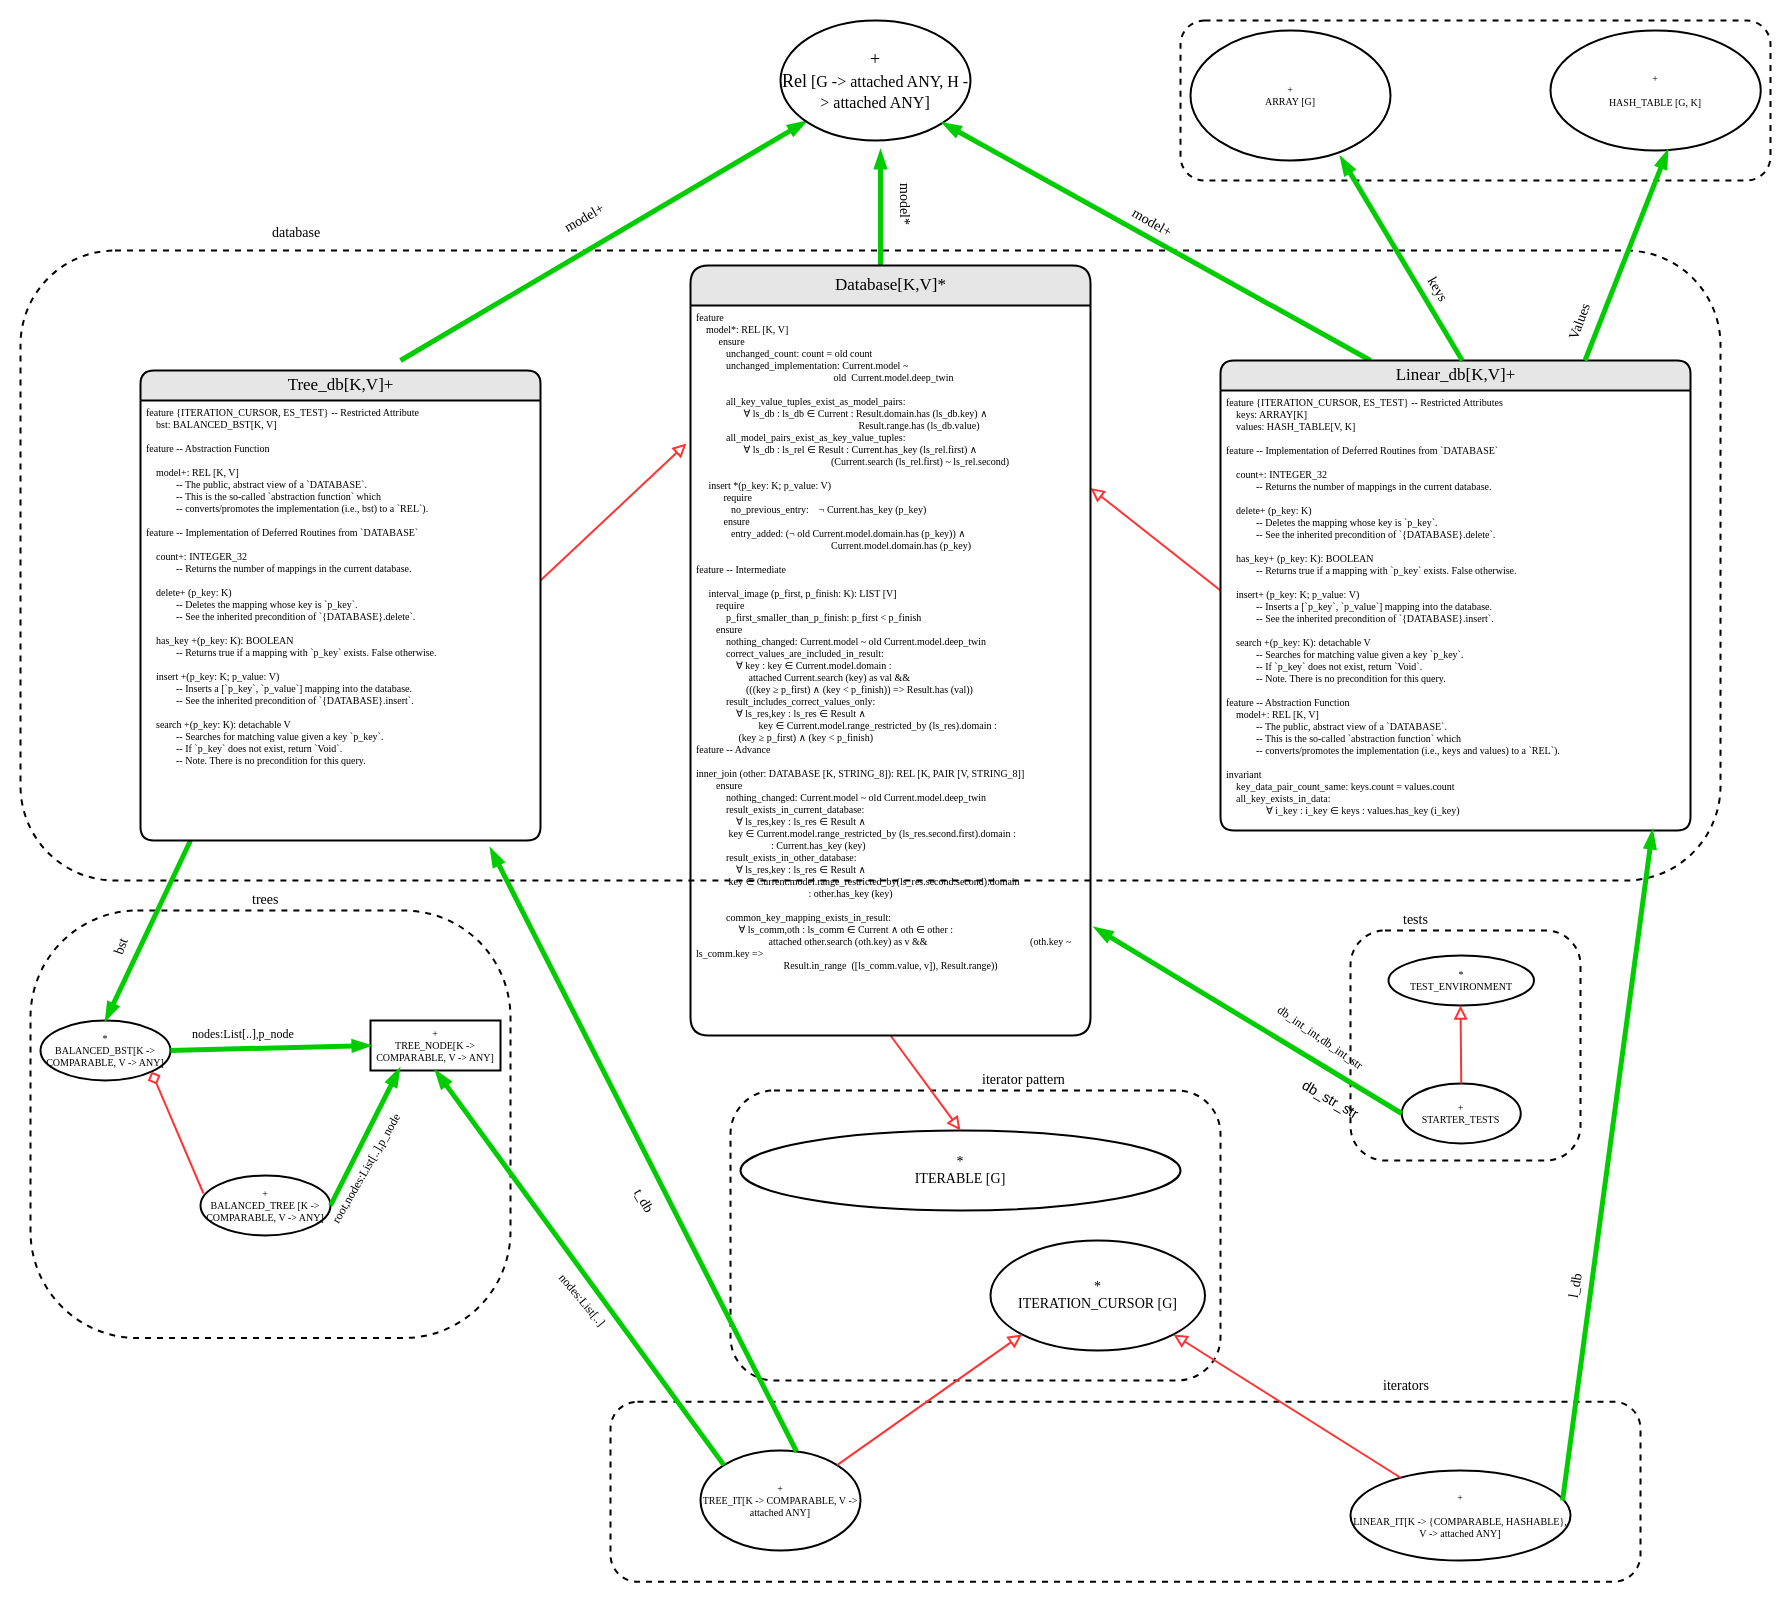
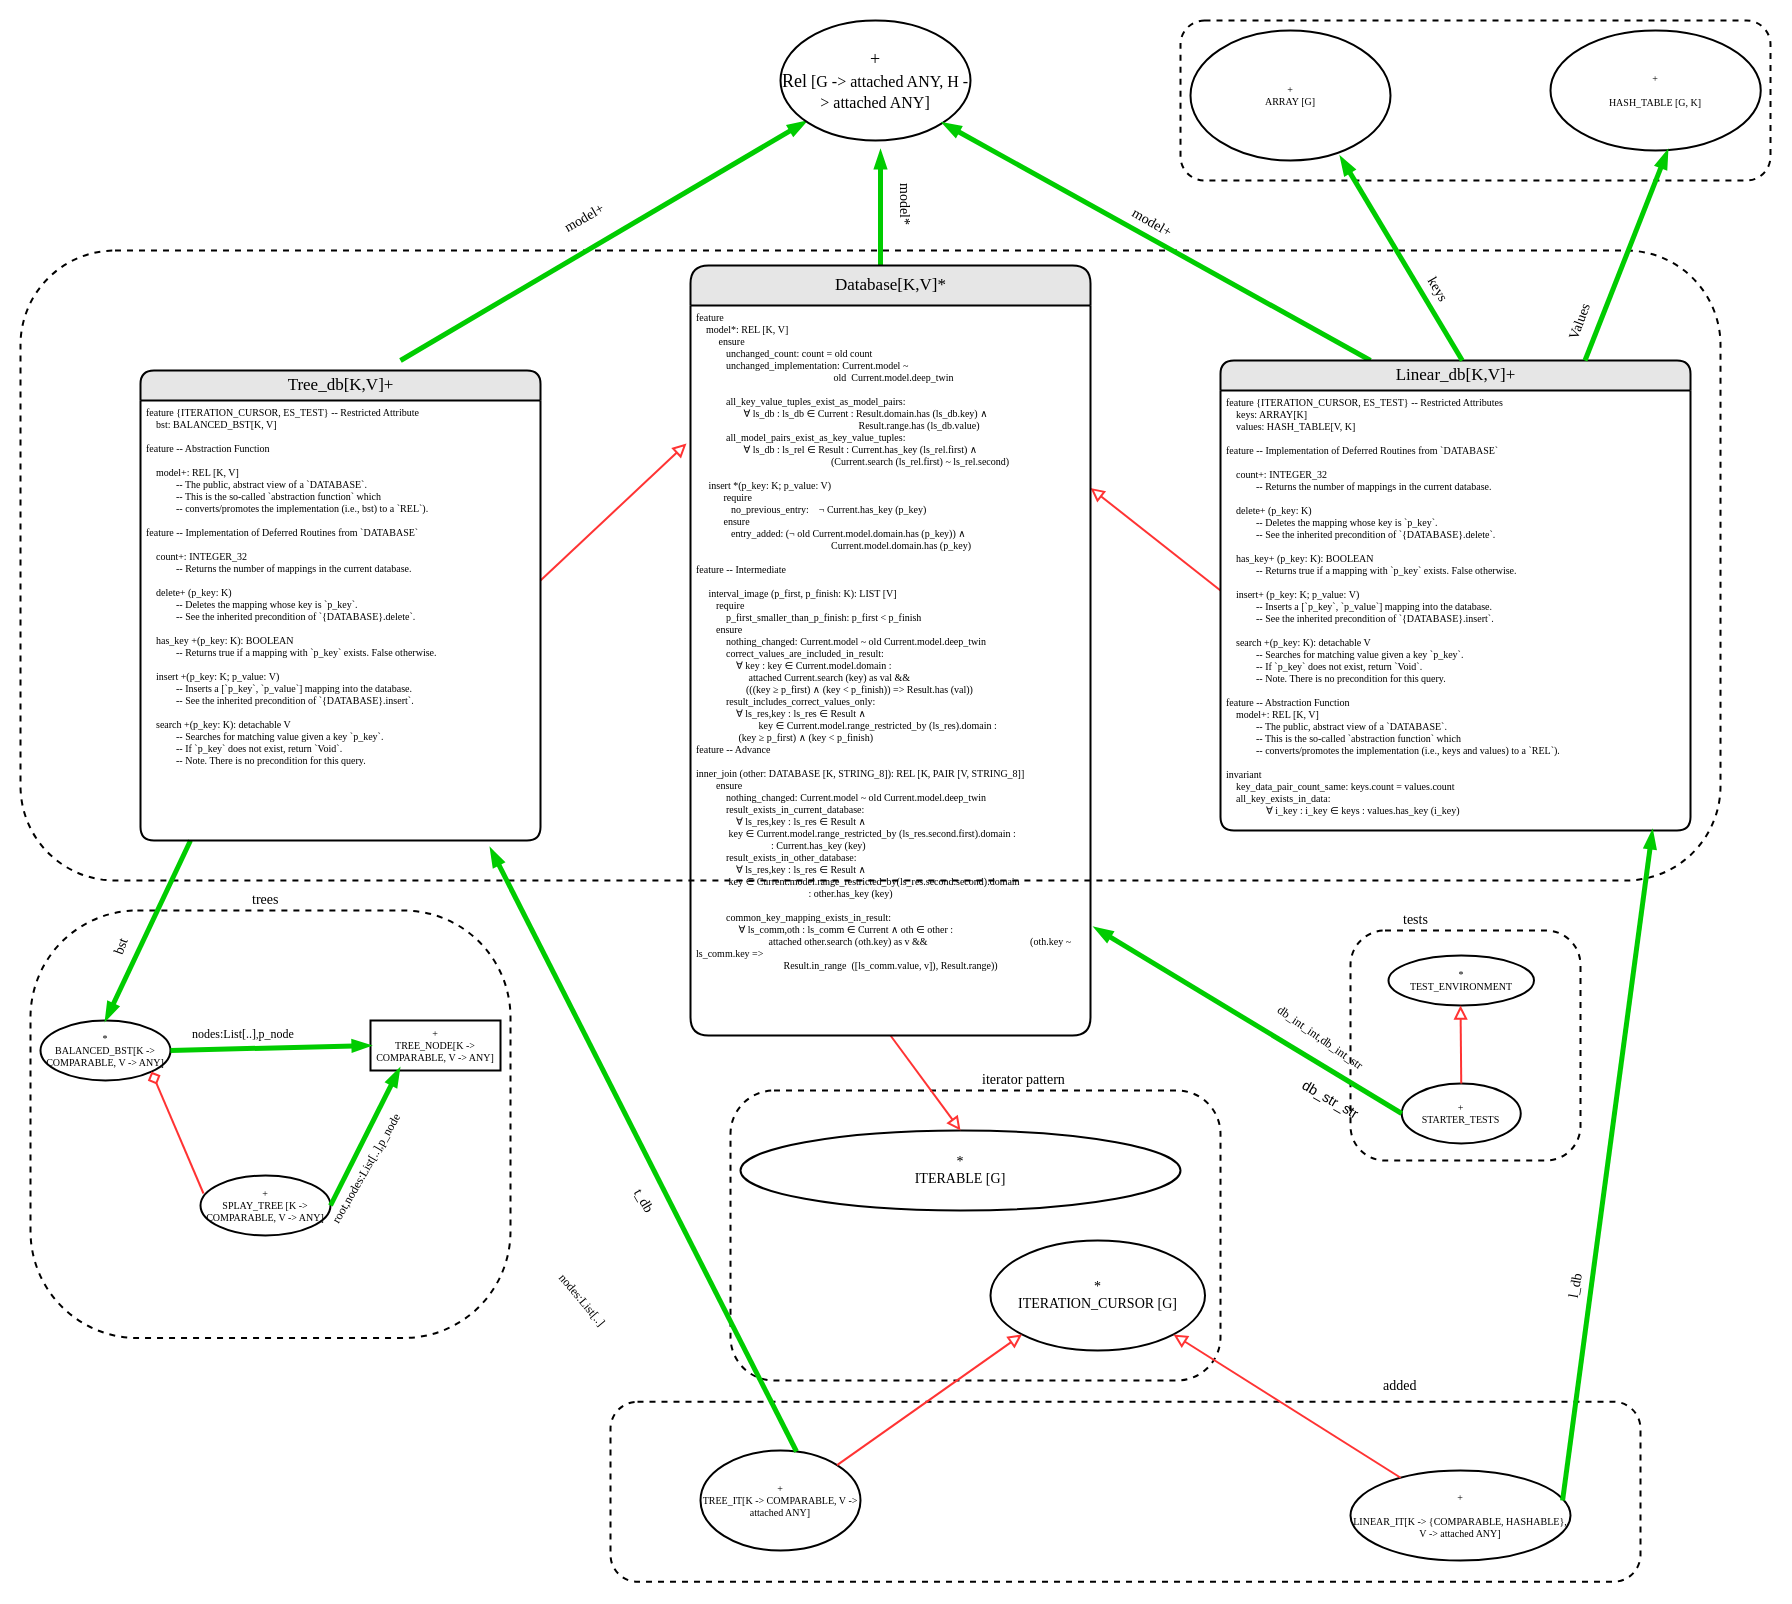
node "database": removed
node "+ BALANCED_TREE [K -> COMPARABLE, V -> ANY]": label "+ BALANCED_TREE [K -> COMPARABLE, V -> ANY]" -> "+ SPLAY_TREE [K -> COMPARABLE, V -> ANY]"
edge "+ TREE_IT[K -> COMPARABLE, V -> attached ANY]" -> "+ TREE_NODE[K -> COMPARABLE, V -> ANY]": removed
node "iterators": label "iterators" -> "added"
